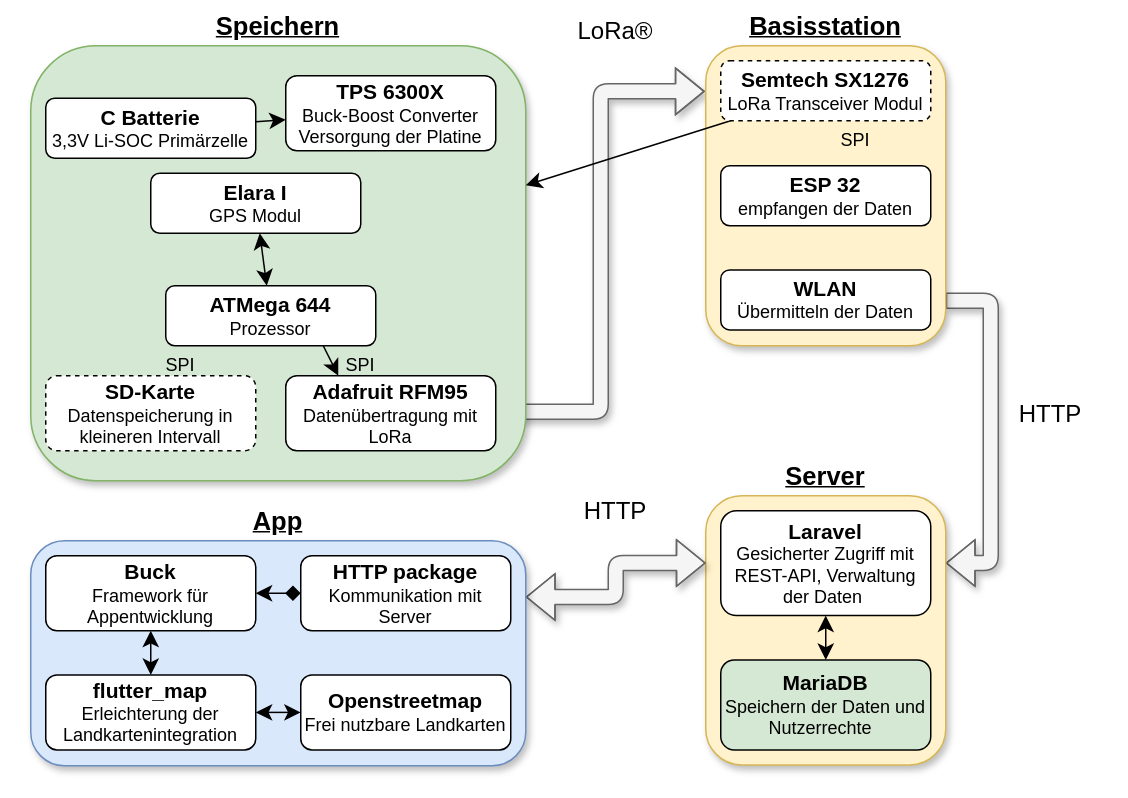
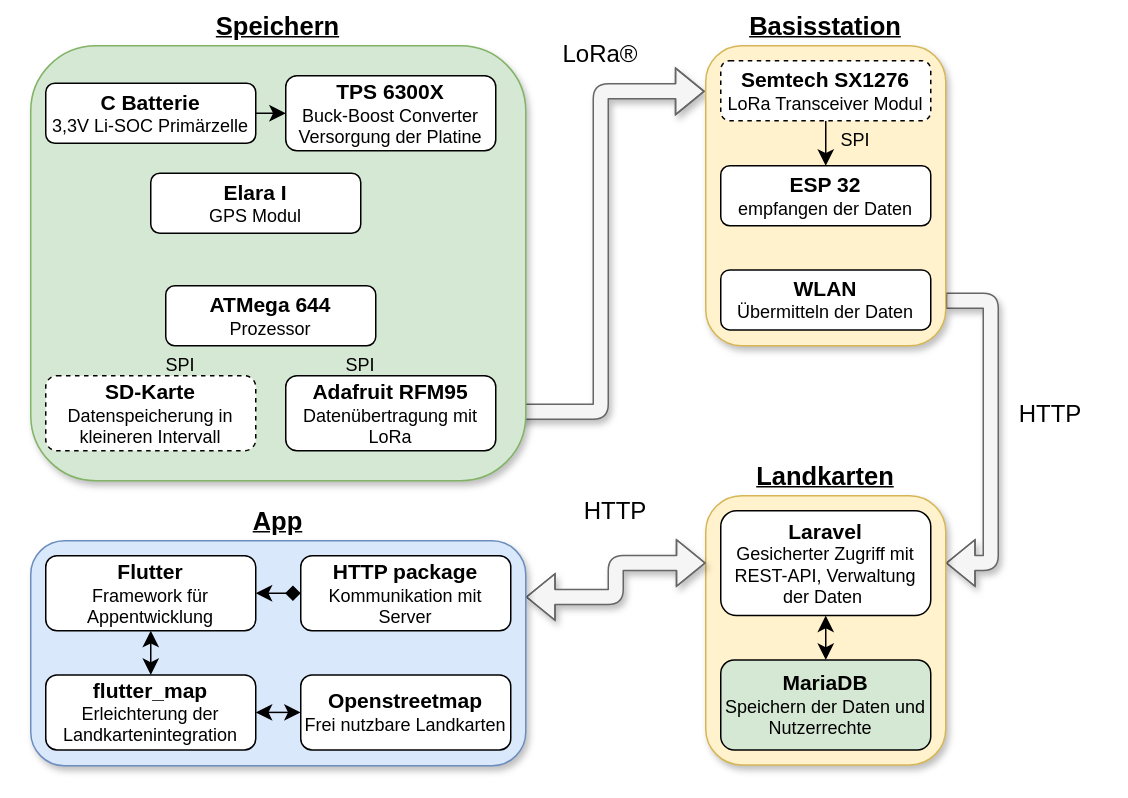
node "LoRa®": moved (616, 31) -> (601, 53)
node "C Batterie 3,3V Li-SOC Primärzelle": moved (151, 128) -> (151, 113)
edge "Semtech SX1276 LoRa Transceiver Modul" -> "Speichern": now "Semtech SX1276 LoRa Transceiver Modul" -> "ESP 32 empfangen der Daten"
edge "Elara I GPS Modul" -- "ATMega 644 Prozessor": removed
edge "ATMega 644 Prozessor" -> "Adafruit RFM95 Datenübertragung mit LoRa": removed
node "Server": label "Server" -> "Landkarten"
node "Buck Framework für Appentwicklung": label "Buck Framework für Appentwicklung" -> "Flutter Framework für Appentwicklung"
